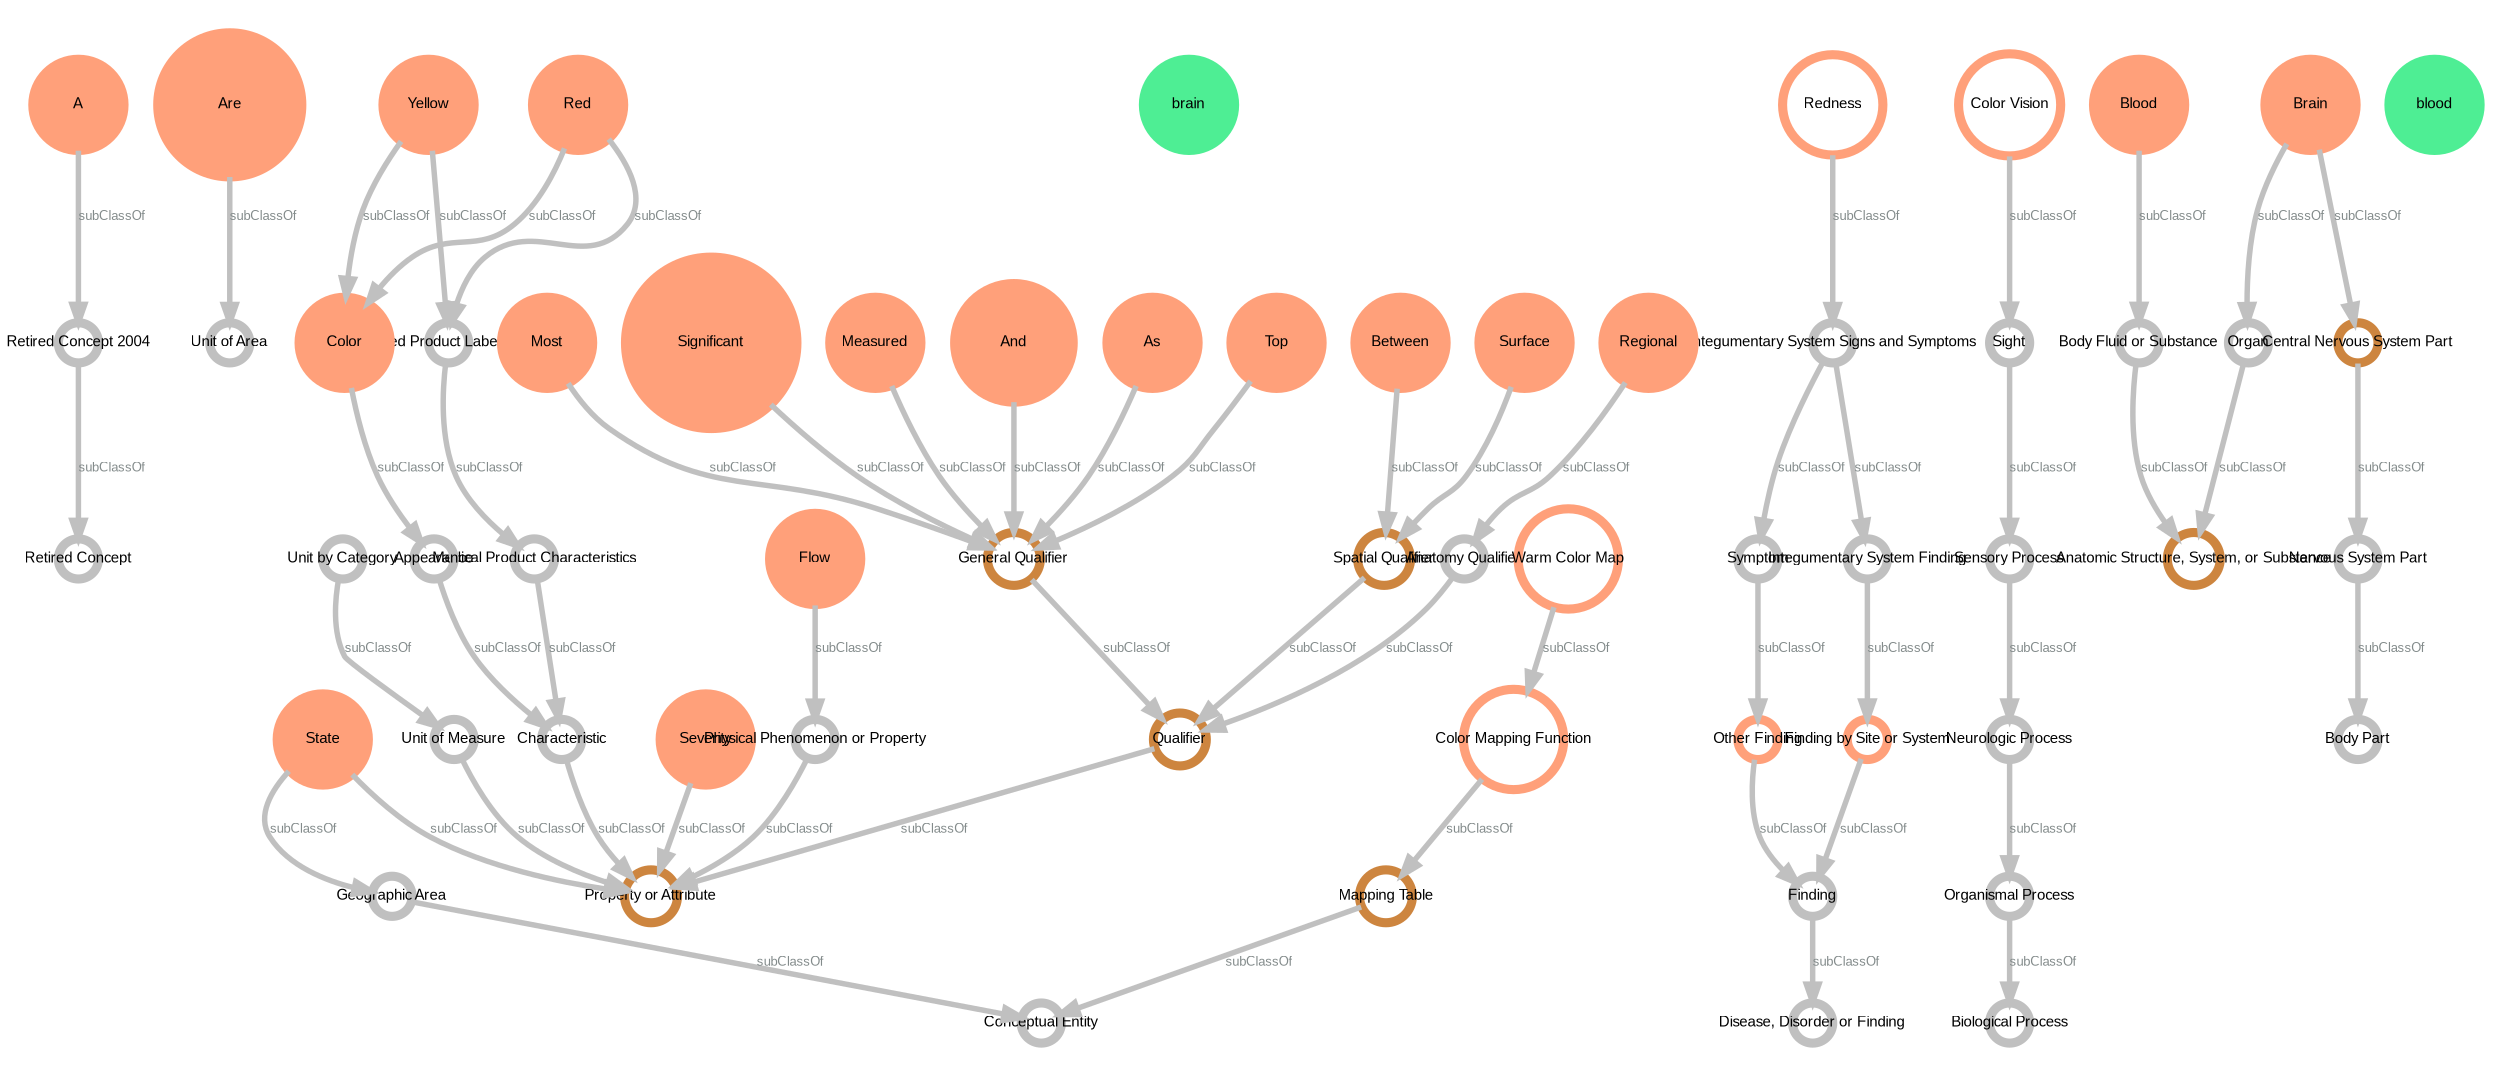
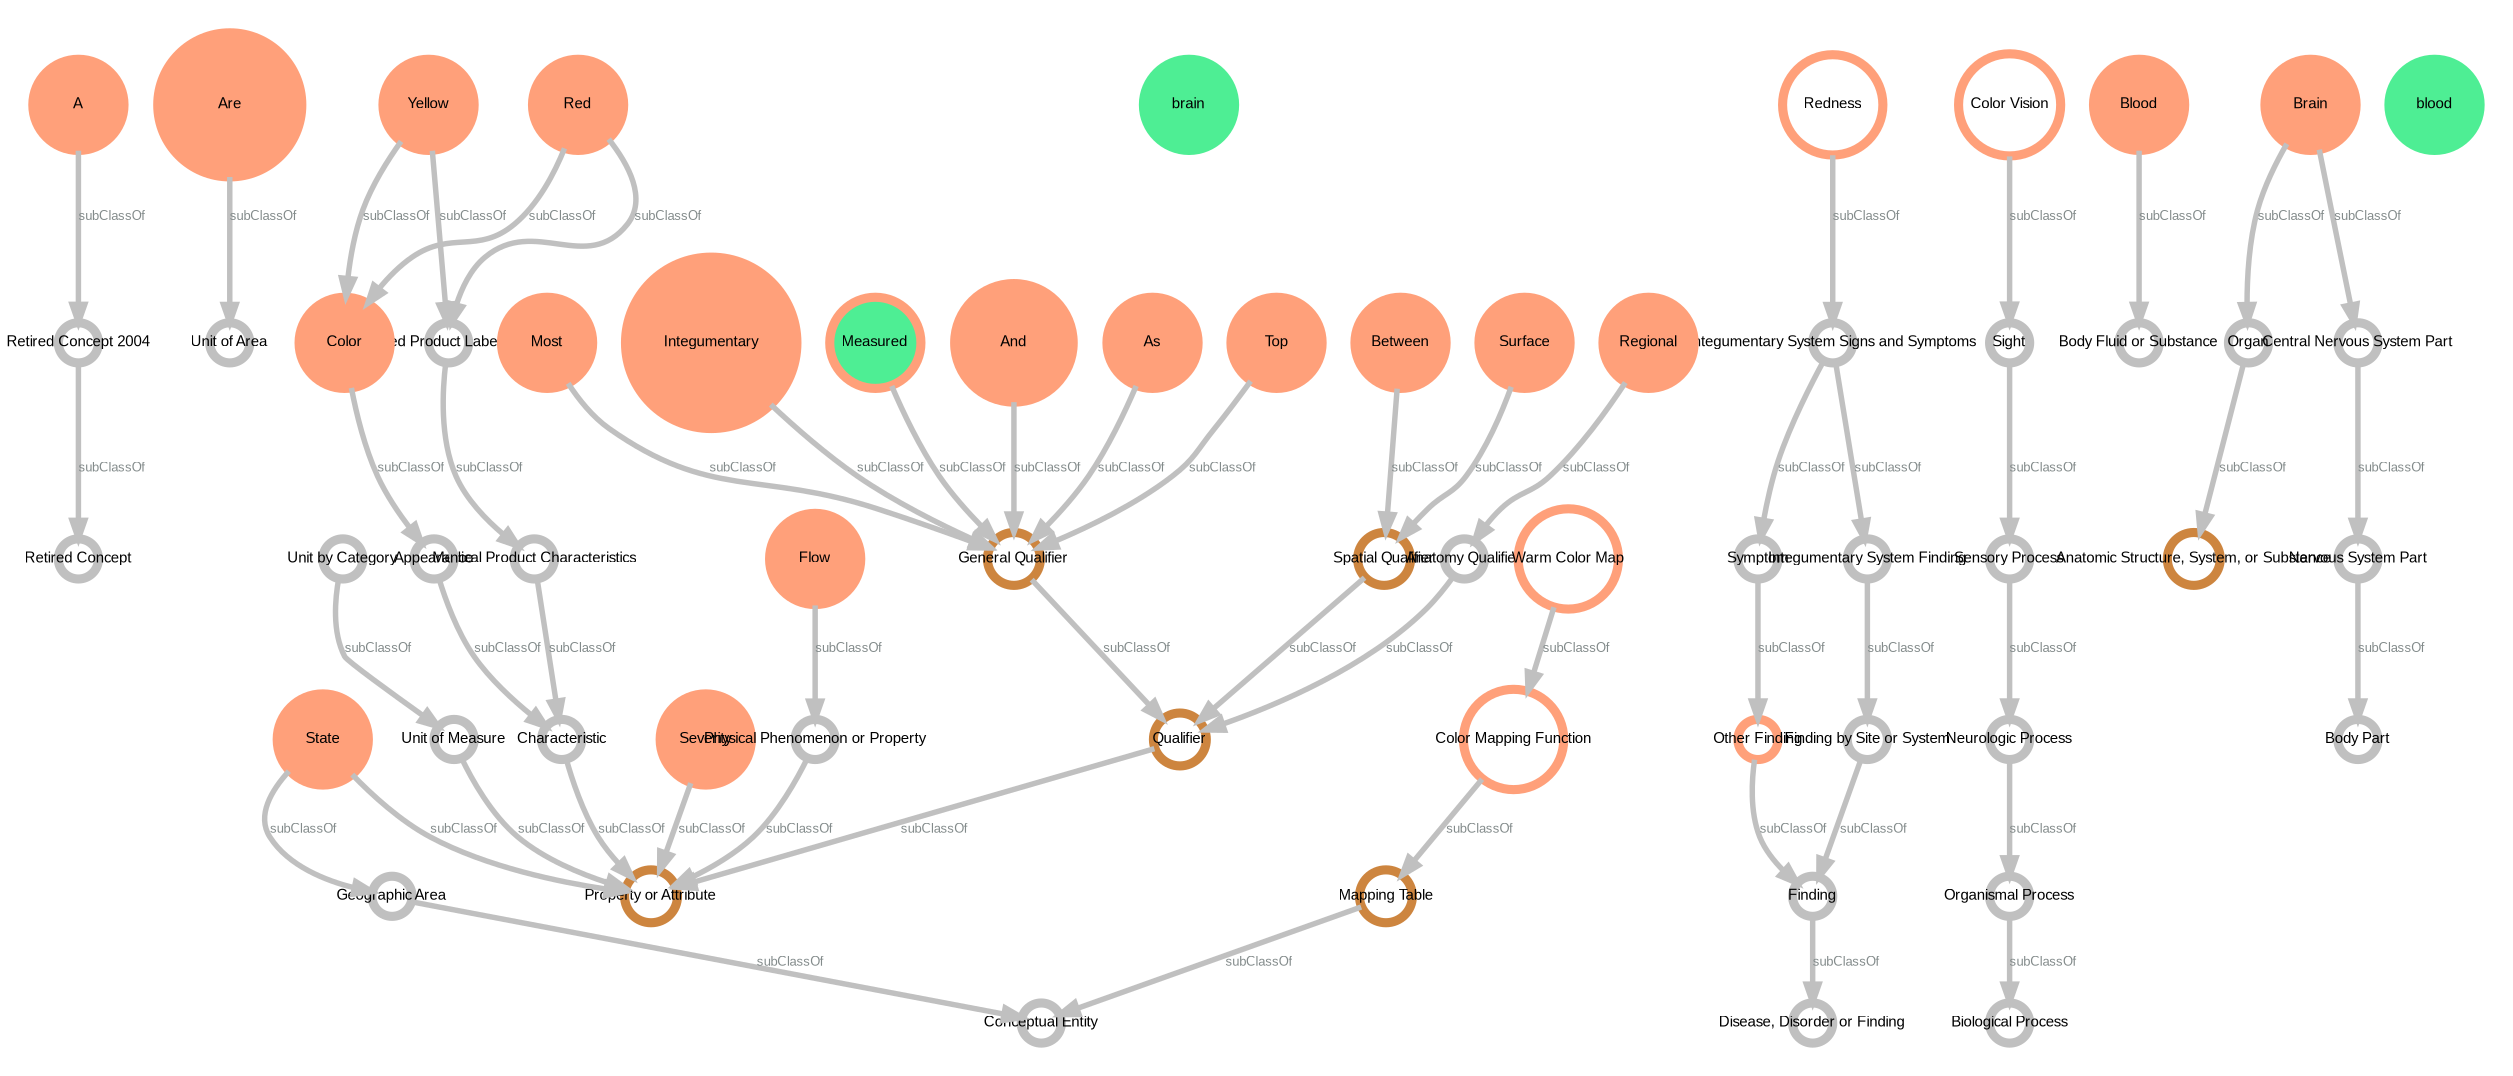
node "Significant": label "Significant" -> "Integumentary"
node "Measured": fillcolor lightsalmon -> seagreen2
node "Central Nervous System Part": color peru -> grey
edge "Body Fluid or Substance" -> "Anatomic Structure, System, or Substance": removed, label "subClassOf"
node "Finding by Site or System": color lightsalmon -> grey
